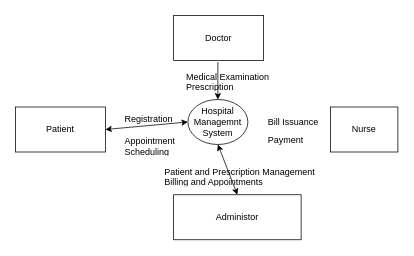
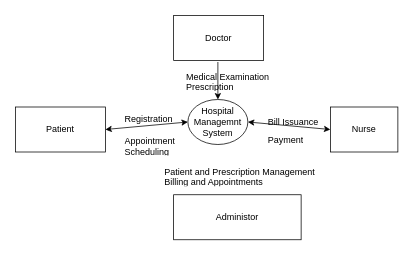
edge "Hospital Managemnt System" -- "Nurse": added
edge "Hospital Managemnt System" -- "Administor": removed
